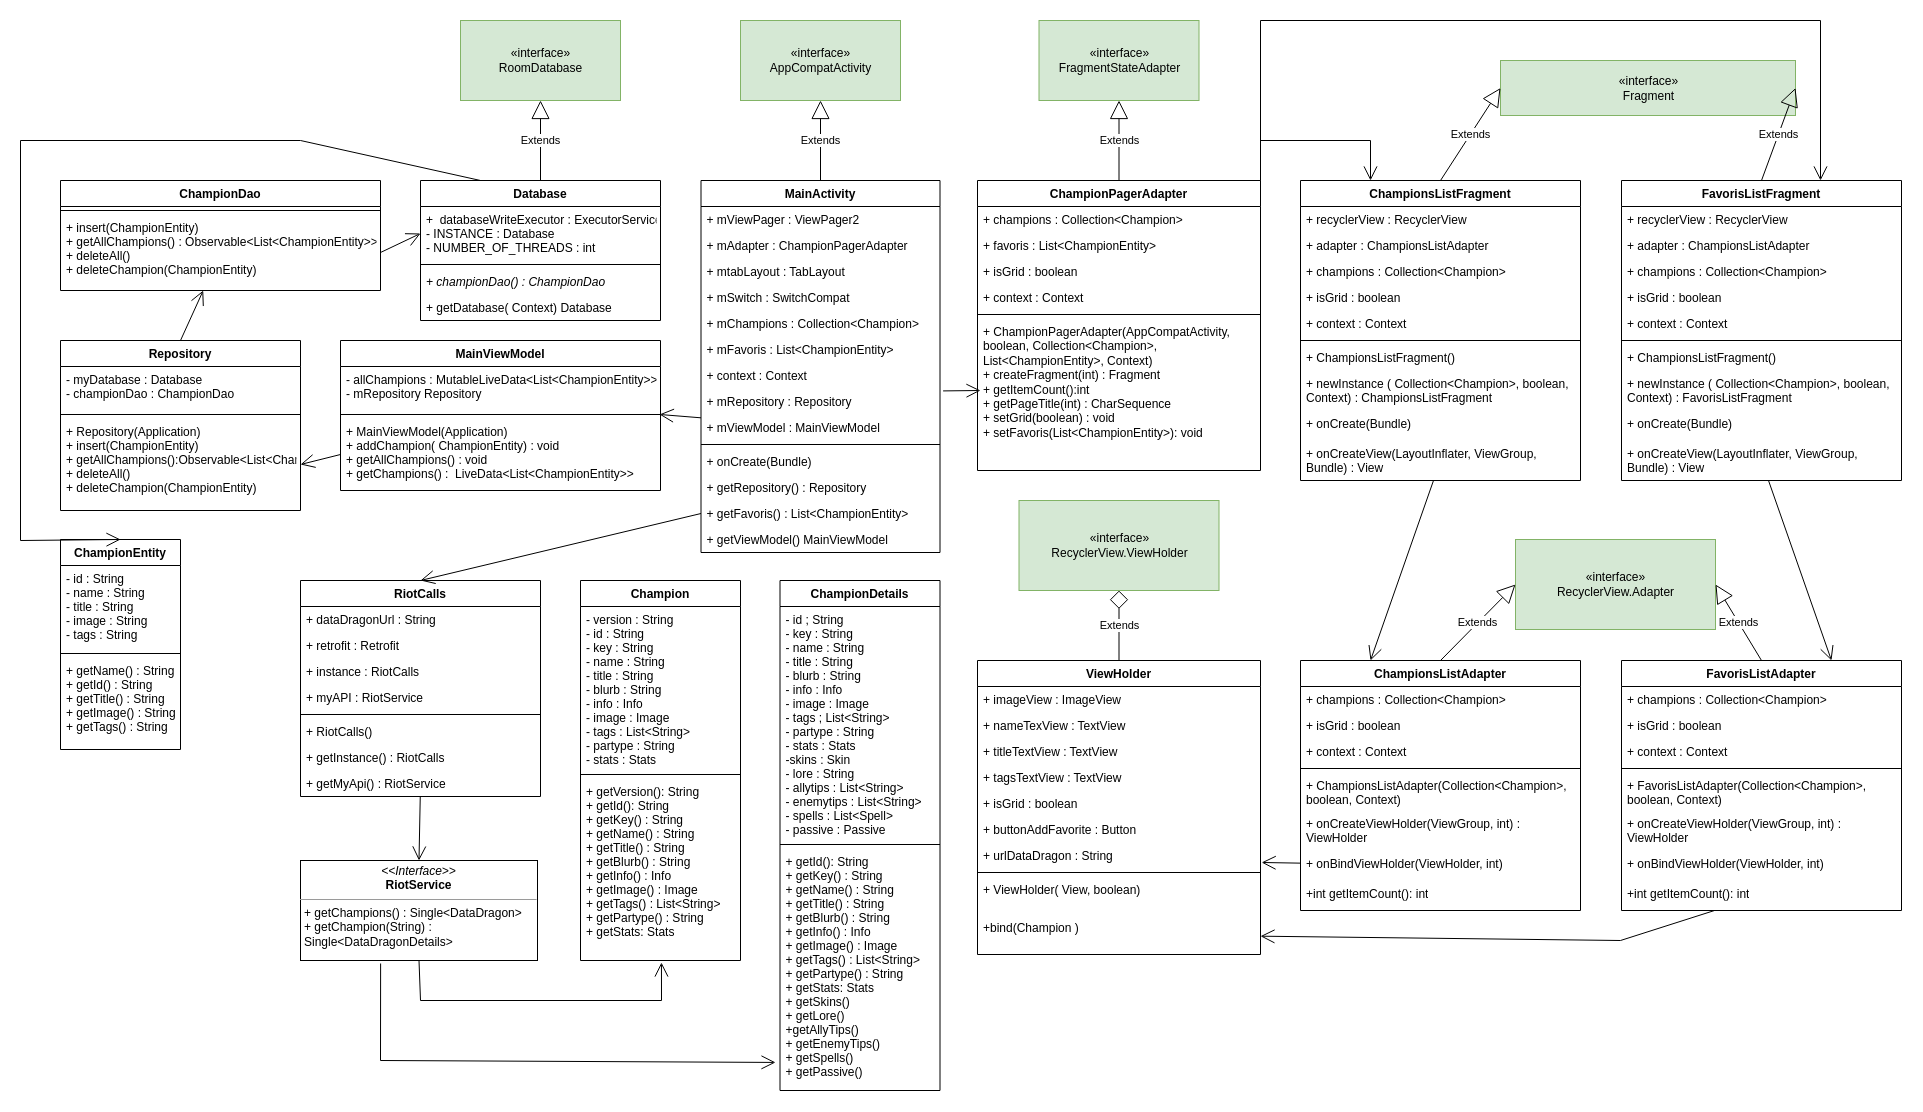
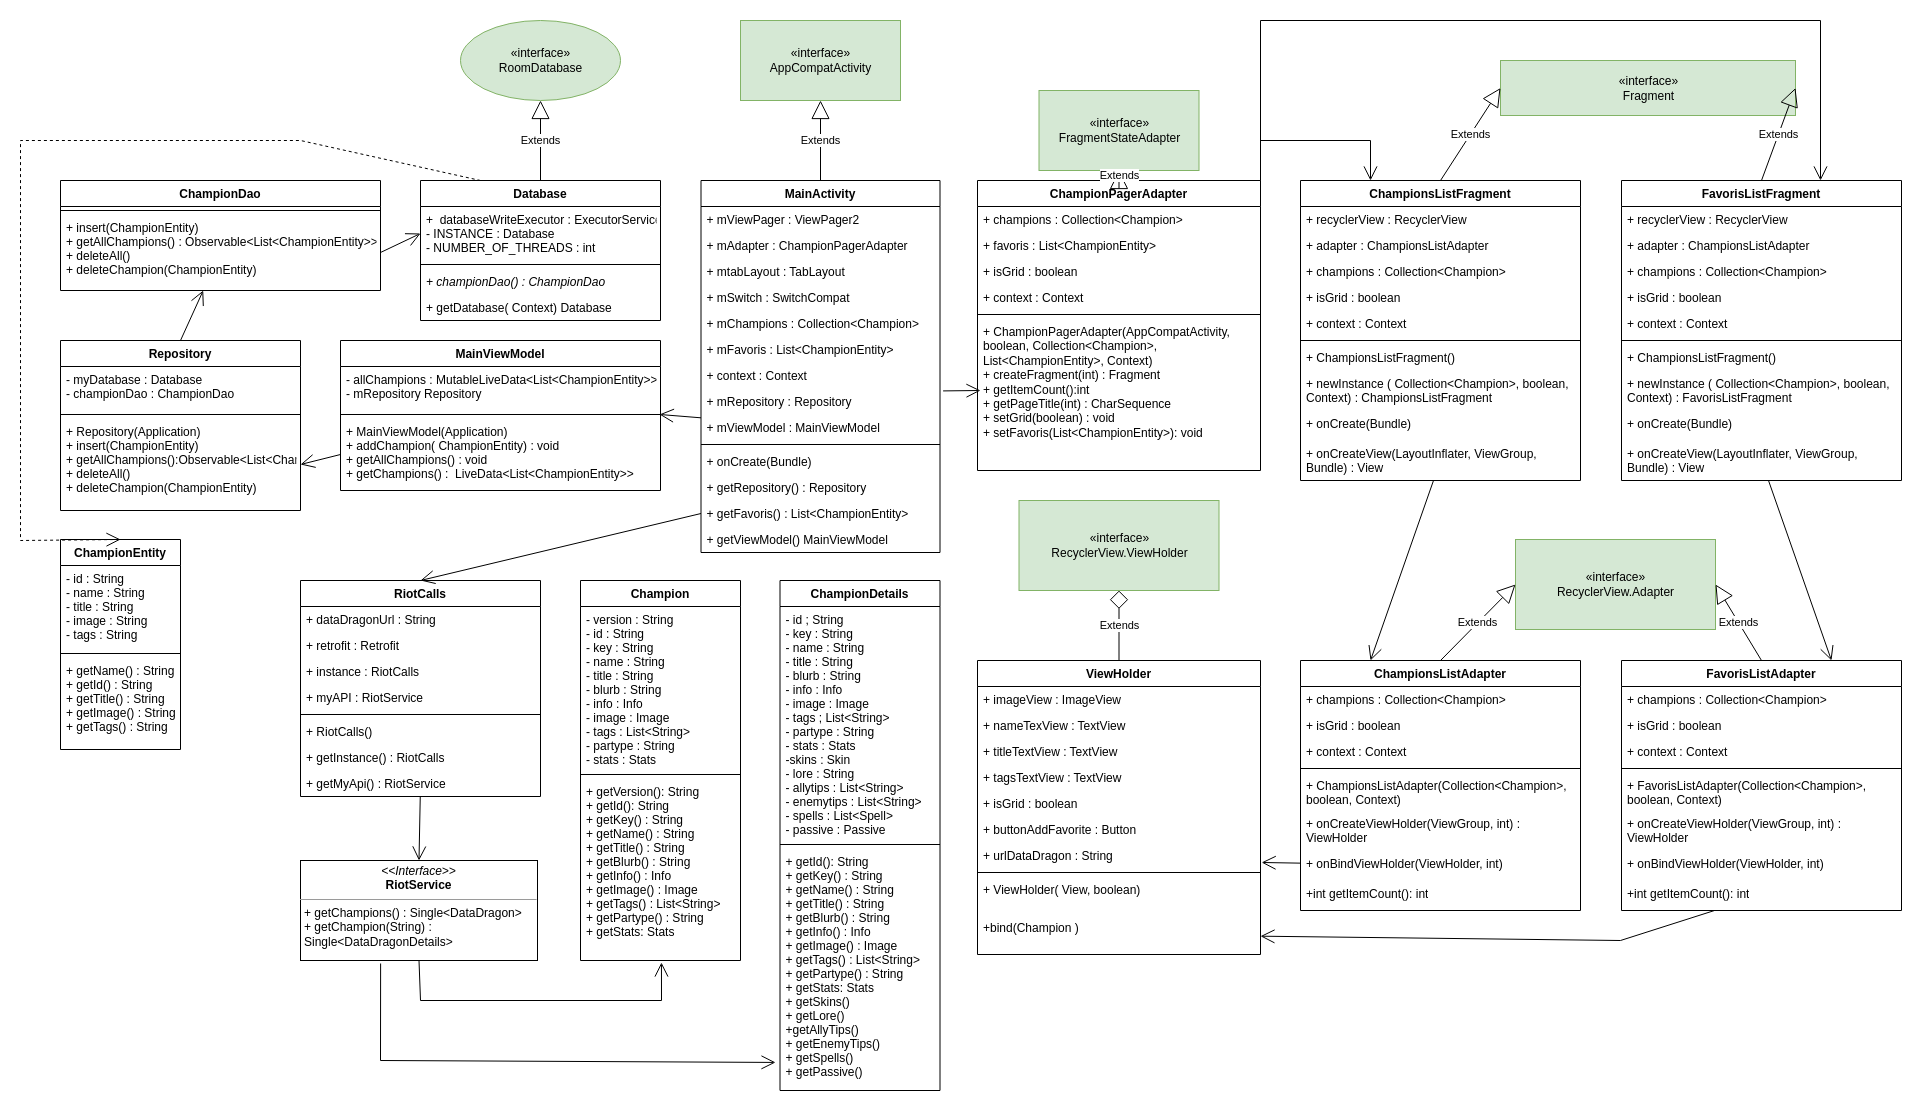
node "«interface» RoomDatabase": shape rectangle -> ellipse
node "«interface» FragmentStateAdapter": moved (1119, 61) -> (1119, 131)
edge "Database" -> "ChampionEntity": style solid -> dashed
